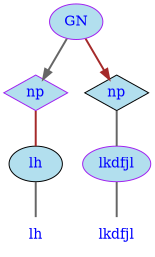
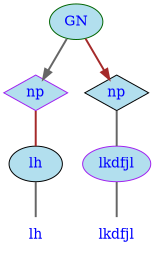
node "GN": color purple -> darkgreen
